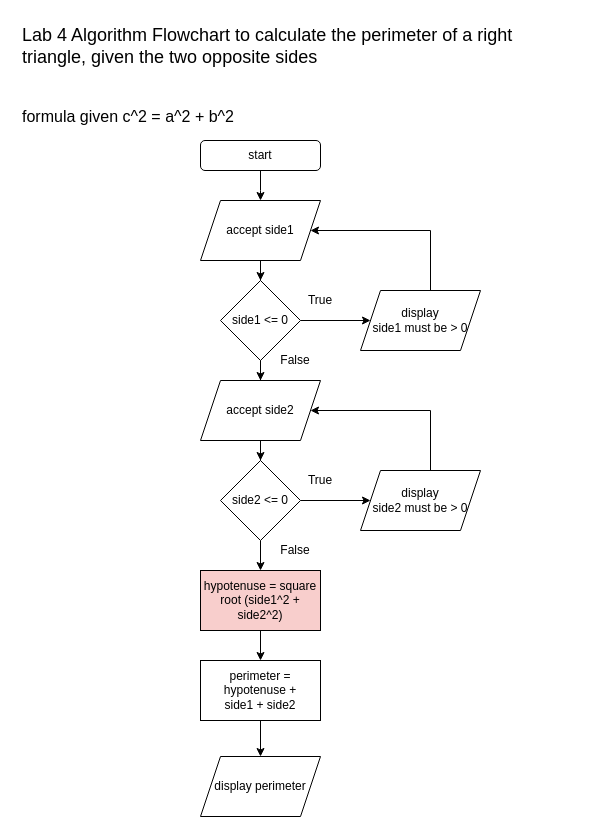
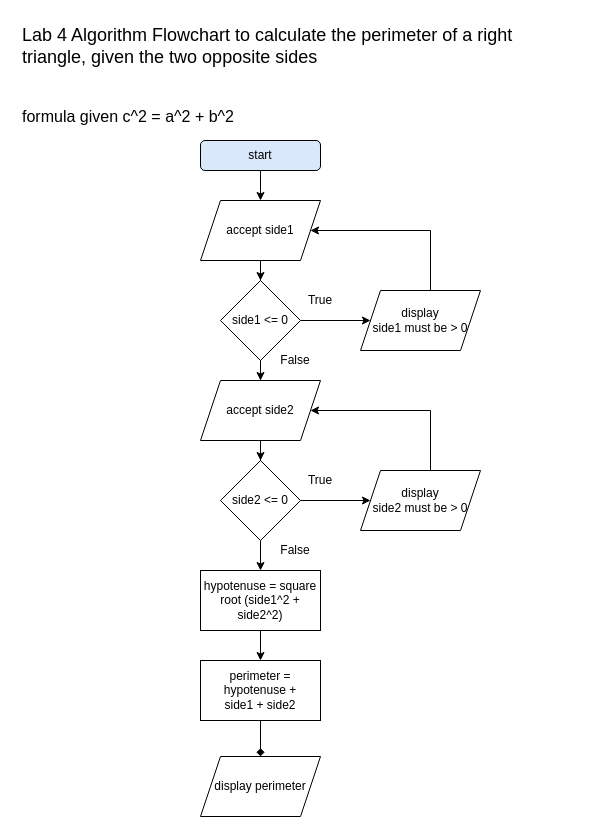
node "start": fillcolor #ffffff -> #dae8fc
node "hypotenuse = square root (side1^2 + side2^2)": fillcolor #f8cecc -> #ffffff
edge "perimeter = hypotenuse + side1 + side2" -> "display perimeter": arrowhead classic -> diamond
